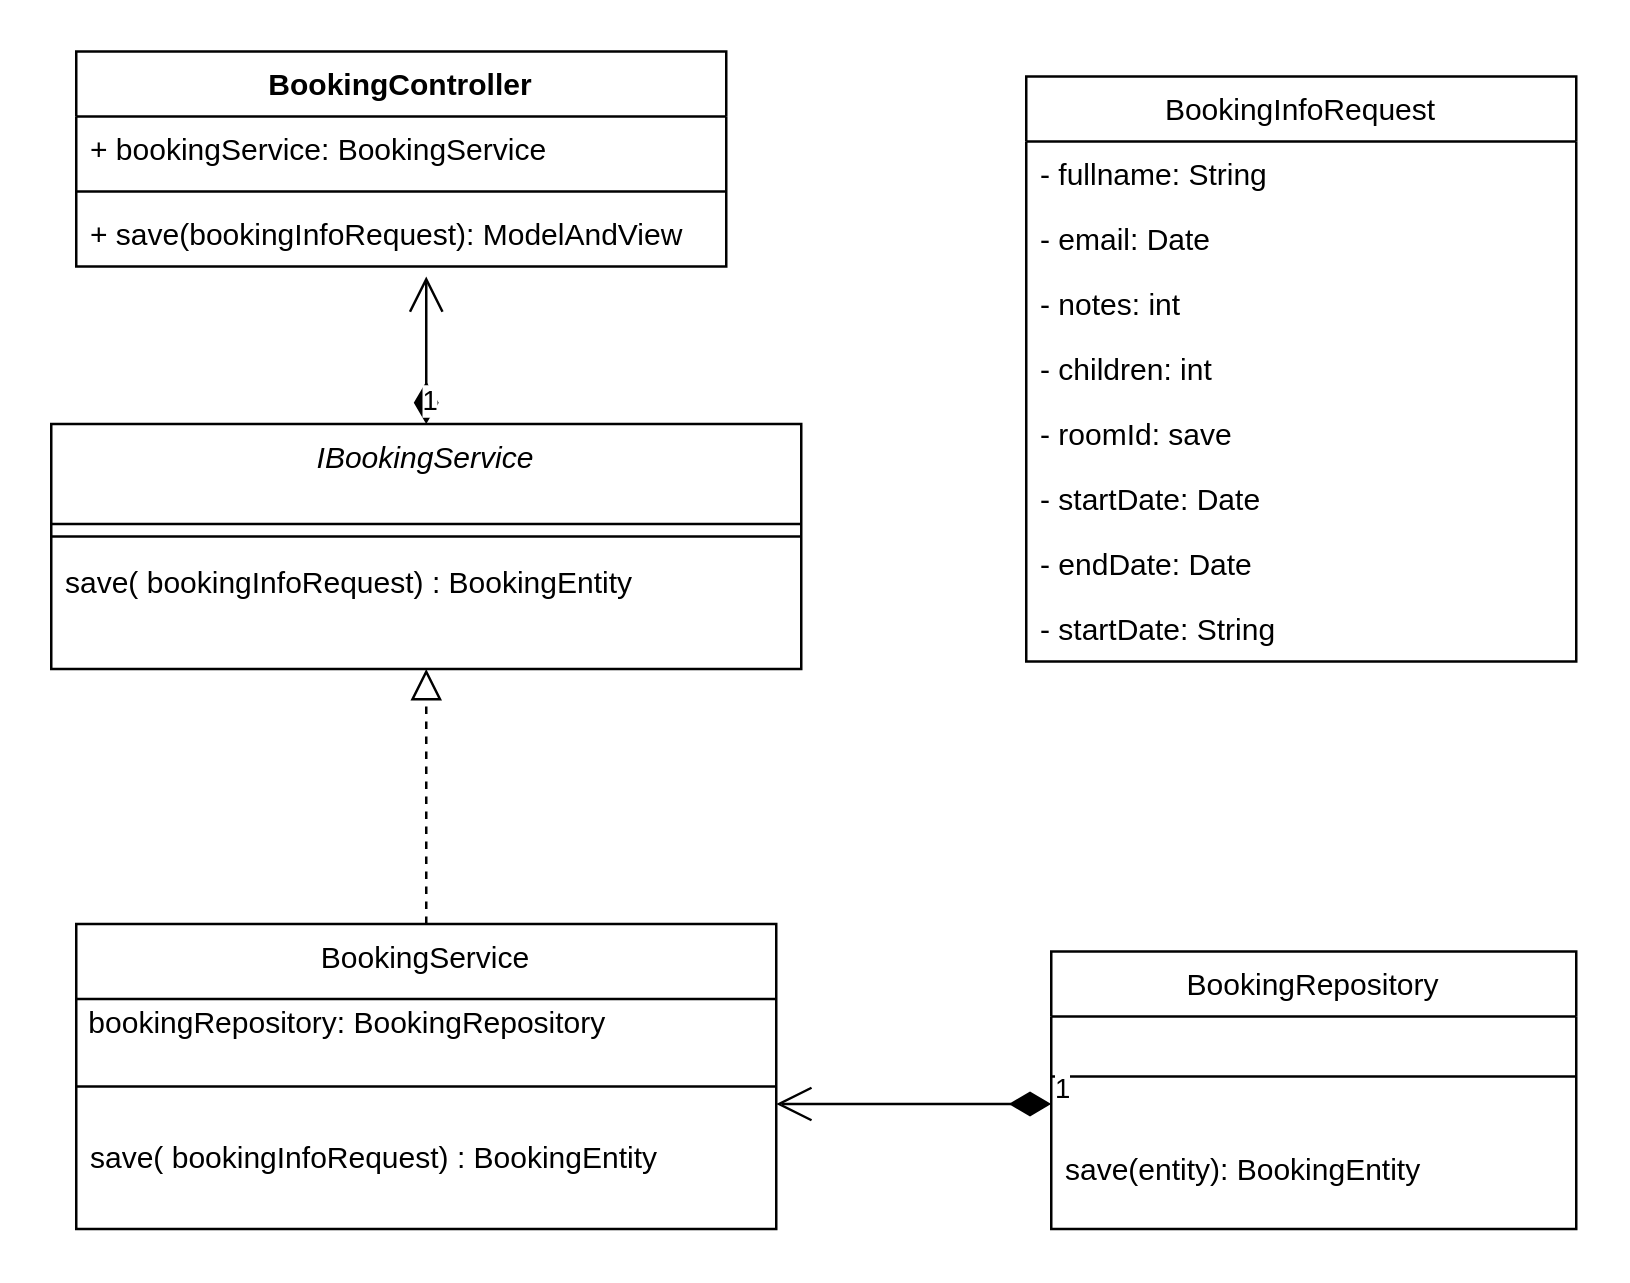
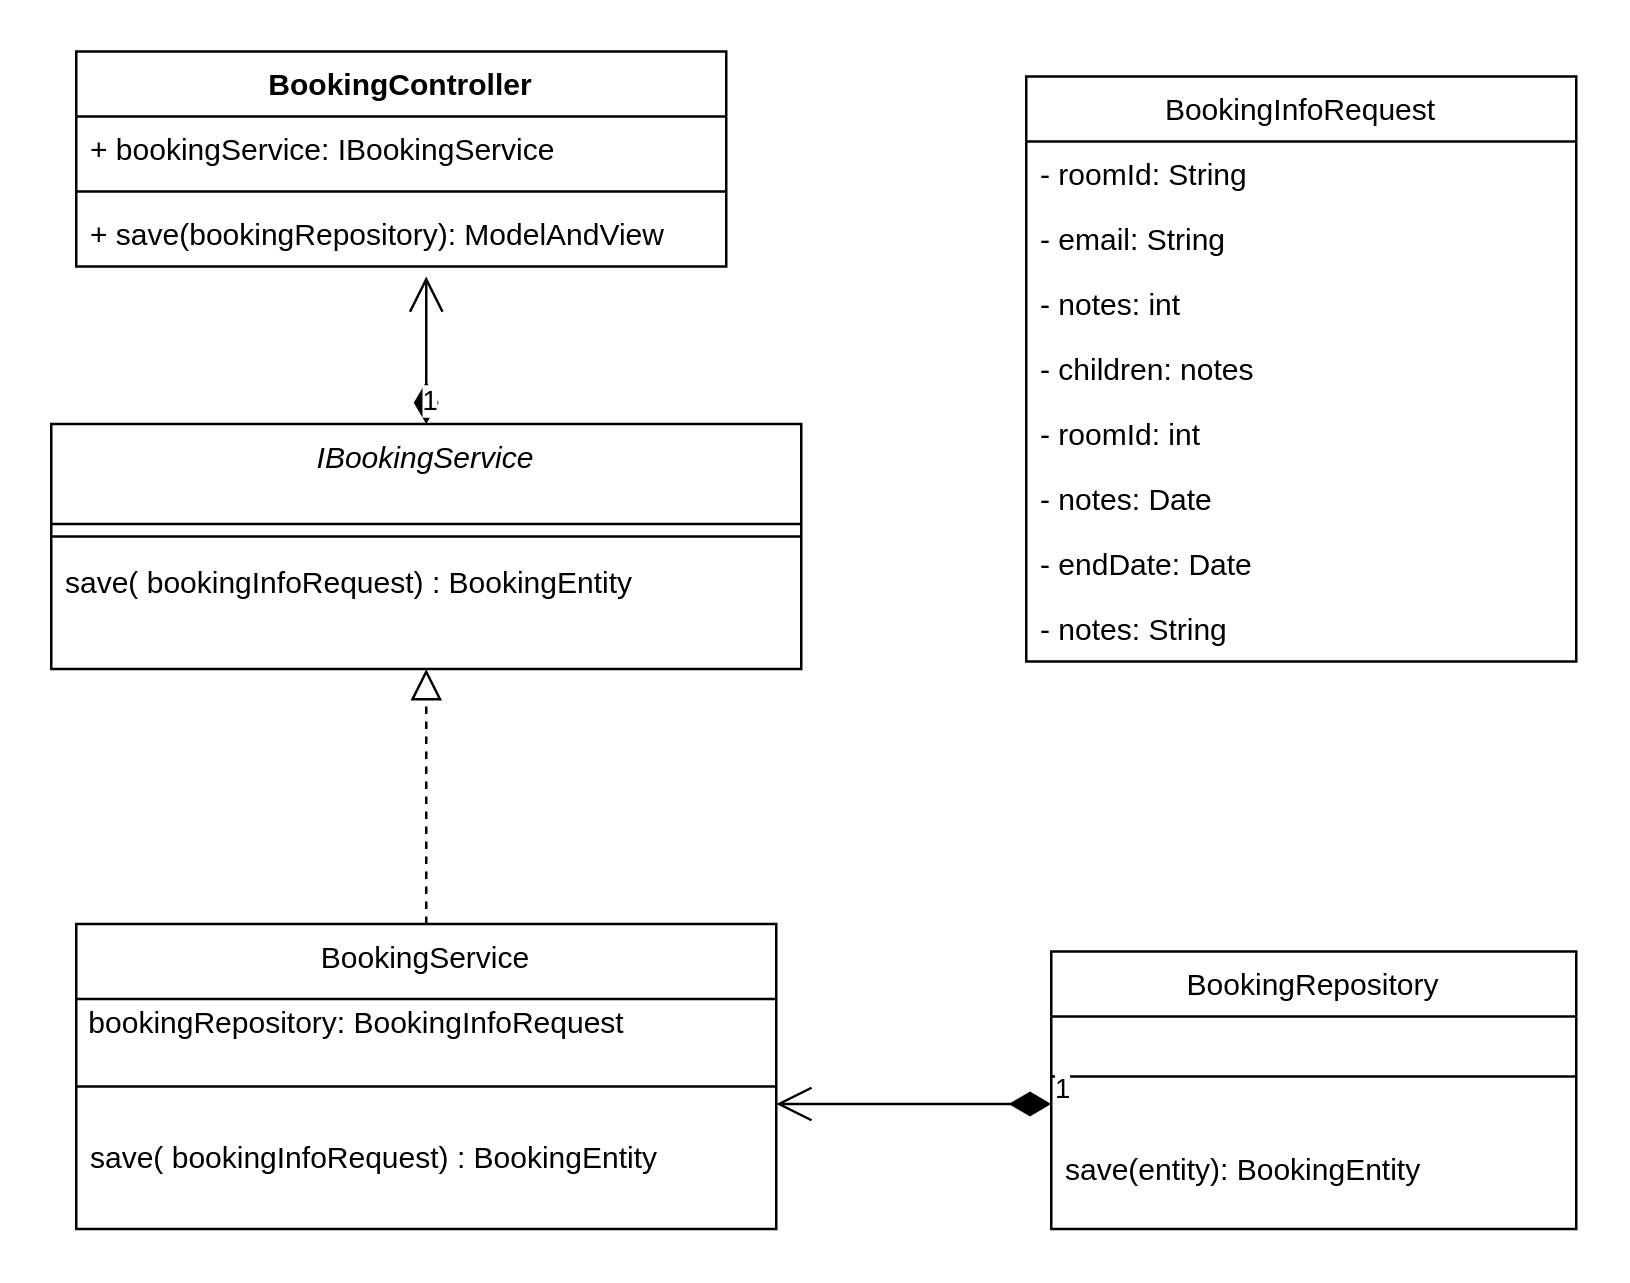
node "+ bookingService: BookingService": label "+ bookingService: BookingService" -> "+ bookingService: IBookingService"
node "- fullname: String": label "- fullname: String" -> "- roomId: String"
node "+ save(bookingInfoRequest): ModelAndView": label "+ save(bookingInfoRequest): ModelAndView" -> "+ save(bookingRepository): ModelAndView"
node "- email: Date": label "- email: Date" -> "- email: String"
node "- children: int": label "- children: int" -> "- children: notes"
node "- roomId: save": label "- roomId: save" -> "- roomId: int"
node "- startDate: Date": label "- startDate: Date" -> "- notes: Date"
node "- startDate: String": label "- startDate: String" -> "- notes: String"
node "bookingRepository: BookingRepository": label "bookingRepository: BookingRepository" -> "bookingRepository: BookingInfoRequest"
